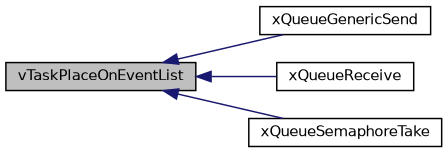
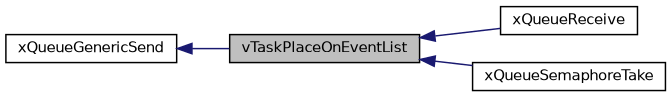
edge "xQueueGenericSend" -> "vTaskPlaceOnEventList": reversed
